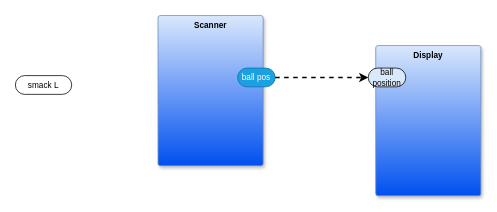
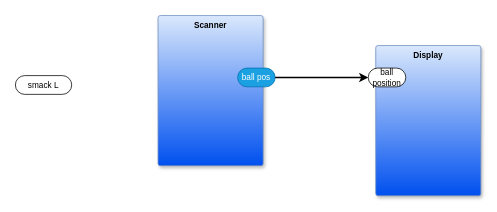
edge "ball pos" -> "ball position": style dashed -> solid
node "ball position": fillcolor #dae8fc -> #ffffff
